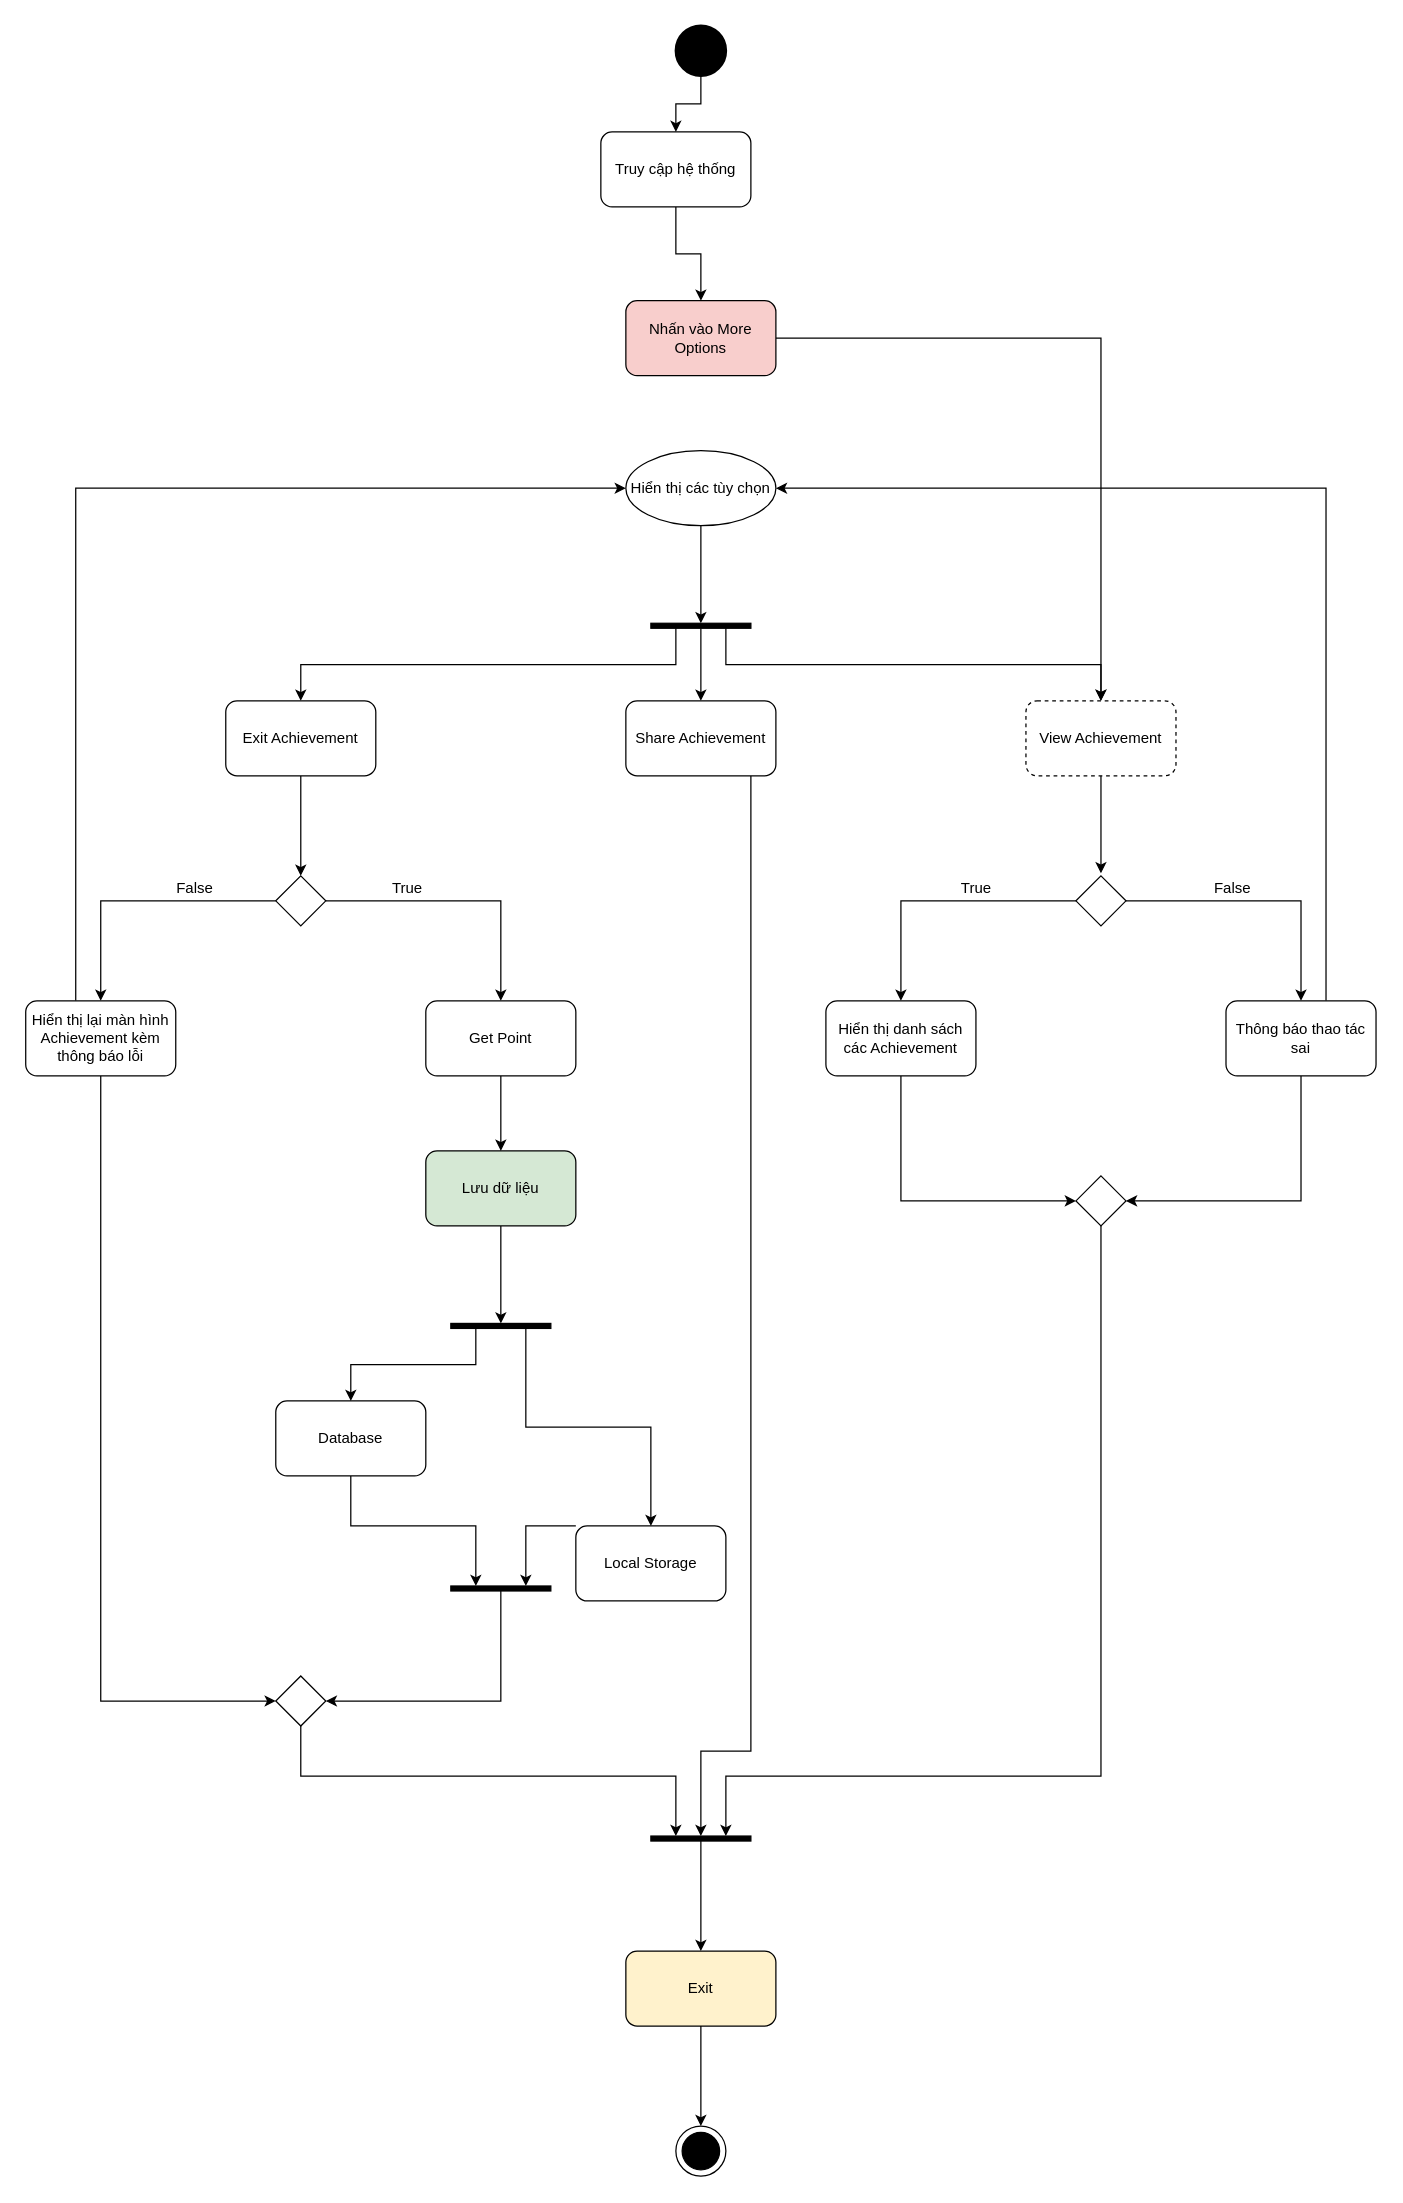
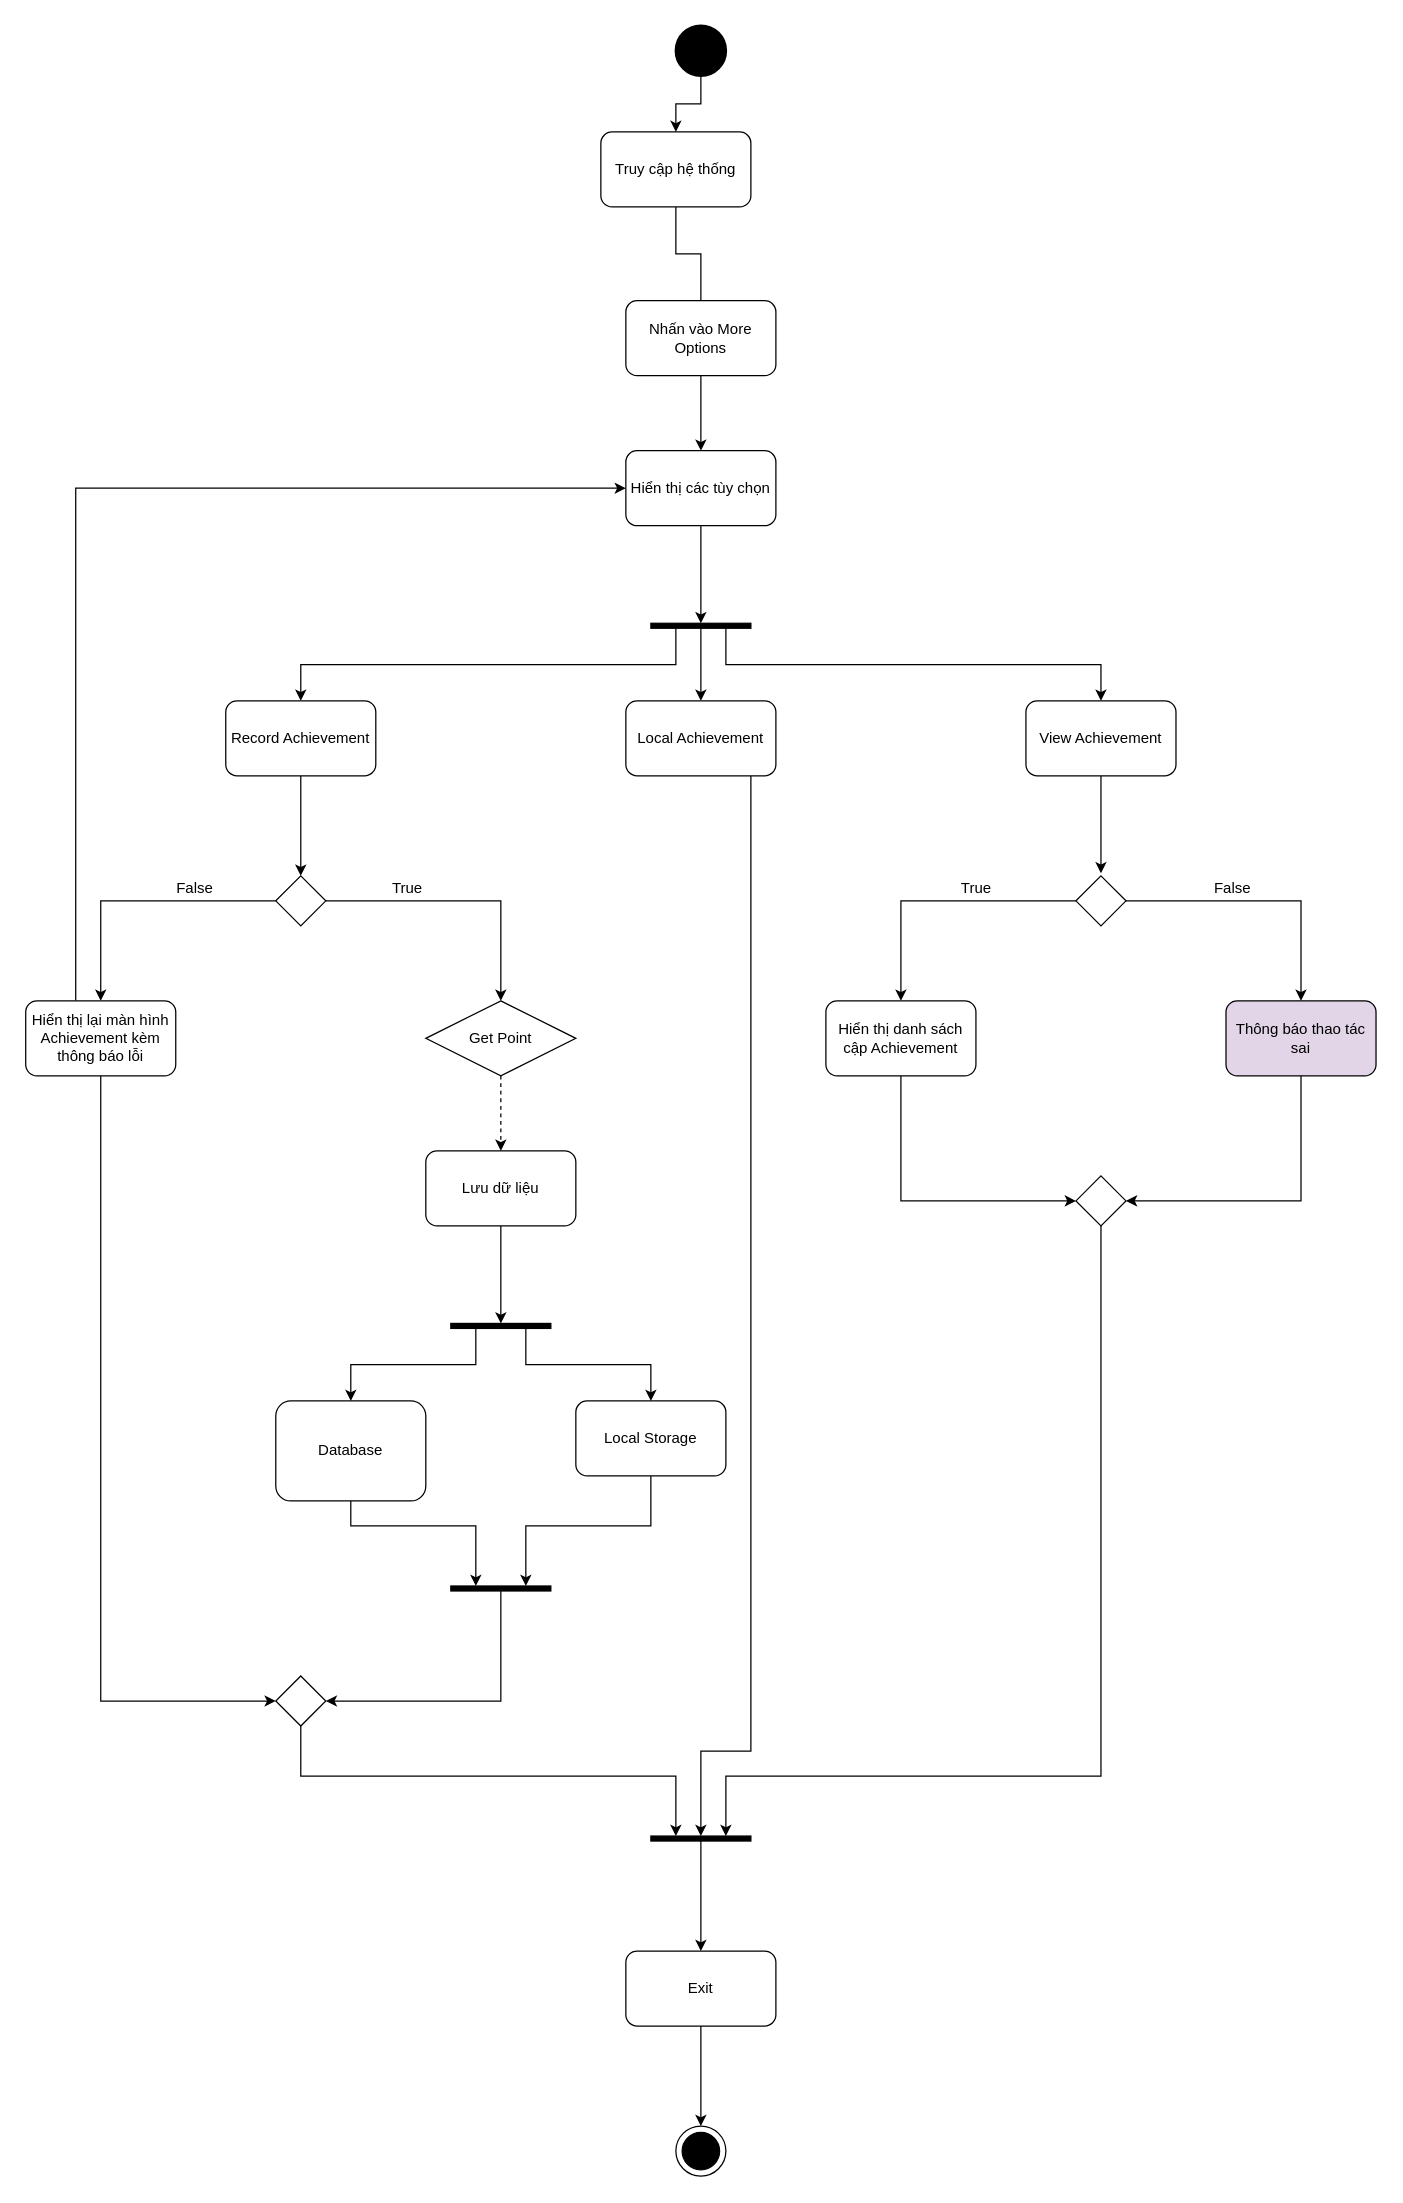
edge "Truy cập hệ thống" -> "Nhấn vào More Options": arrowhead classic -> none
node "Nhấn vào More Options": fillcolor #f8cecc -> #ffffff
edge "Nhấn vào More Options" -> "View Achievement": now "Nhấn vào More Options" -> "Hiển thị các tùy chọn"
node "Hiển thị các tùy chọn": shape ellipse -> rounded rectangle
edge "Thông báo thao tác sai" -> "Hiển thị các tùy chọn": removed
node "Exit Achievement": label "Exit Achievement" -> "Record Achievement"
node "Share Achievement": label "Share Achievement" -> "Local Achievement"
node "View Achievement": style dashed -> solid
node "Get Point": shape rounded rectangle -> diamond
node "Hiển thị danh sách các Achievement": label "Hiển thị danh sách các Achievement" -> "Hiển thị danh sách cập Achievement"
node "Thông báo thao tác sai": fillcolor #ffffff -> #e1d5e7
edge "Get Point" -> "Lưu dữ liệu": style solid -> dashed
node "Lưu dữ liệu": fillcolor #d5e8d4 -> #ffffff
node "Database": size 150x75 -> 150x100
node "Local Storage": moved (651, 1563) -> (651, 1438)
node "Exit": fillcolor #fff2cc -> #ffffff
